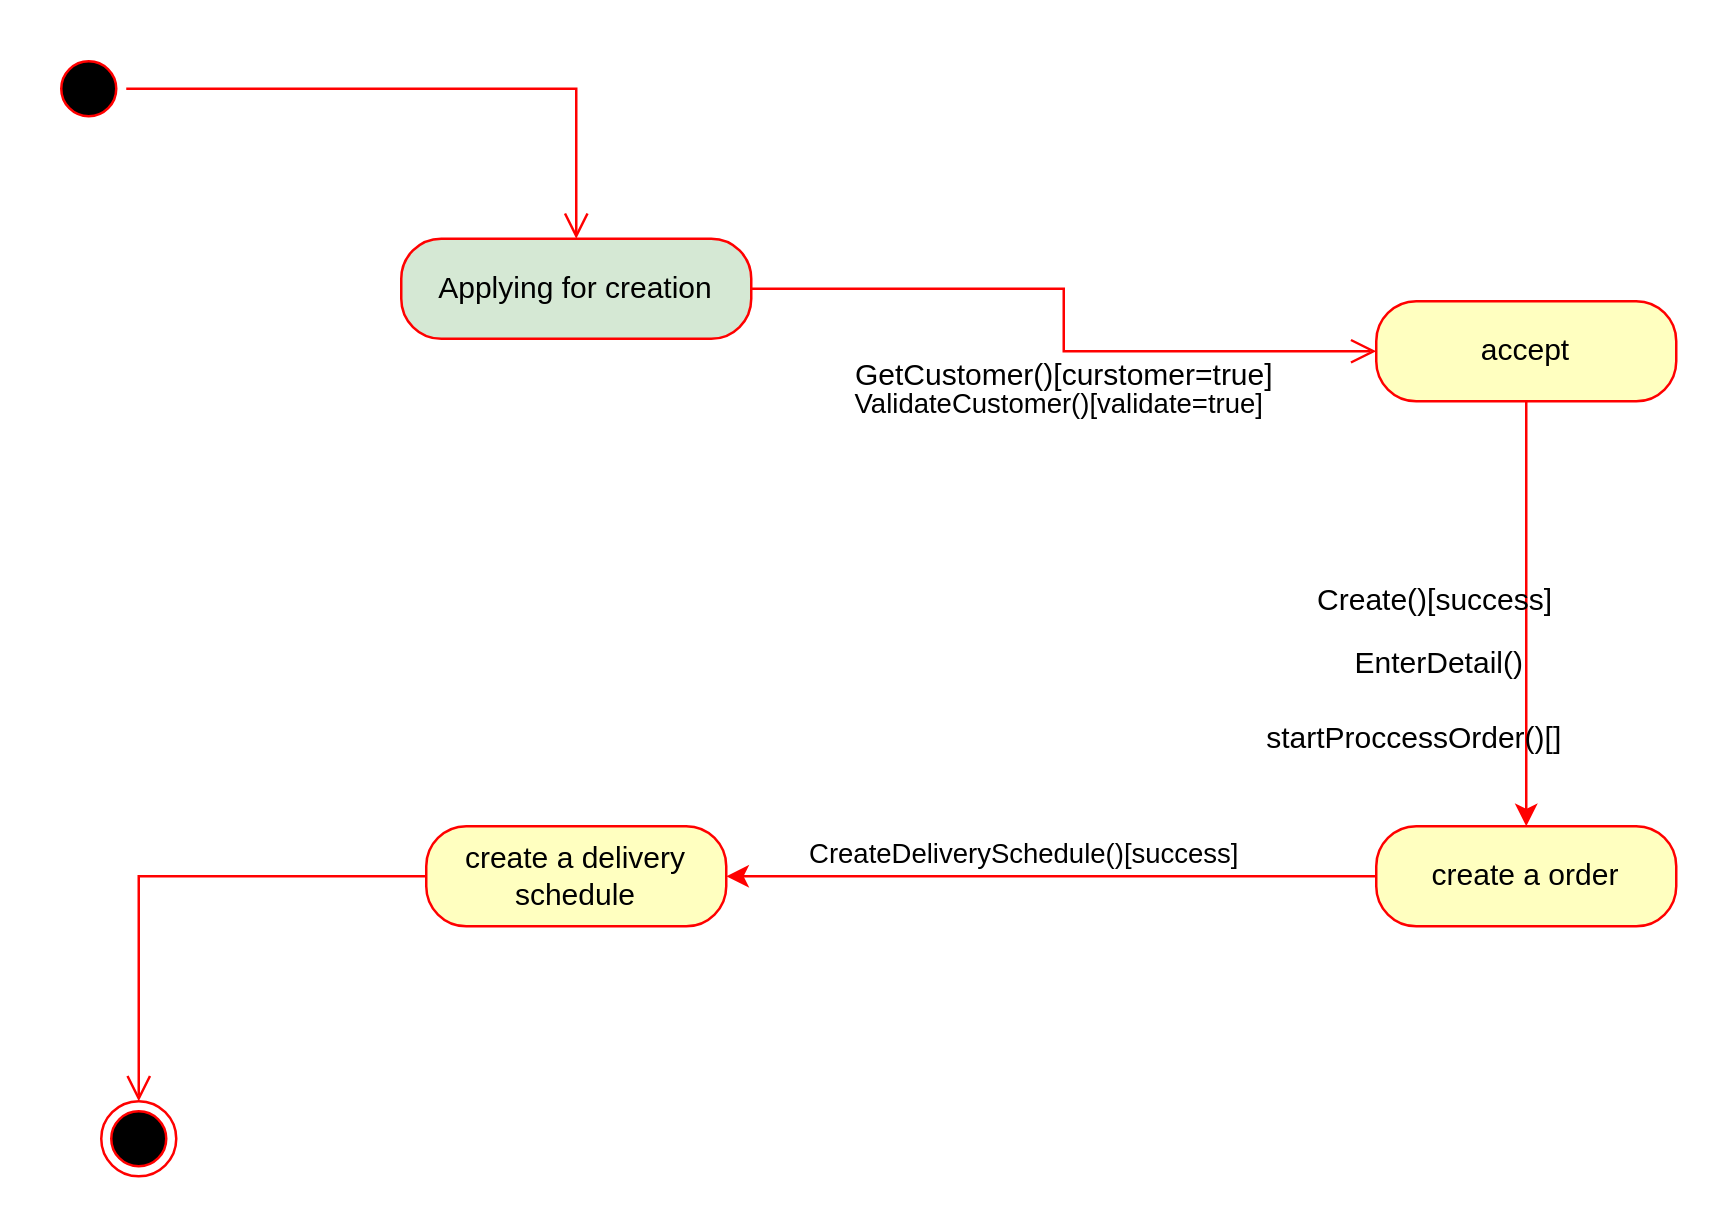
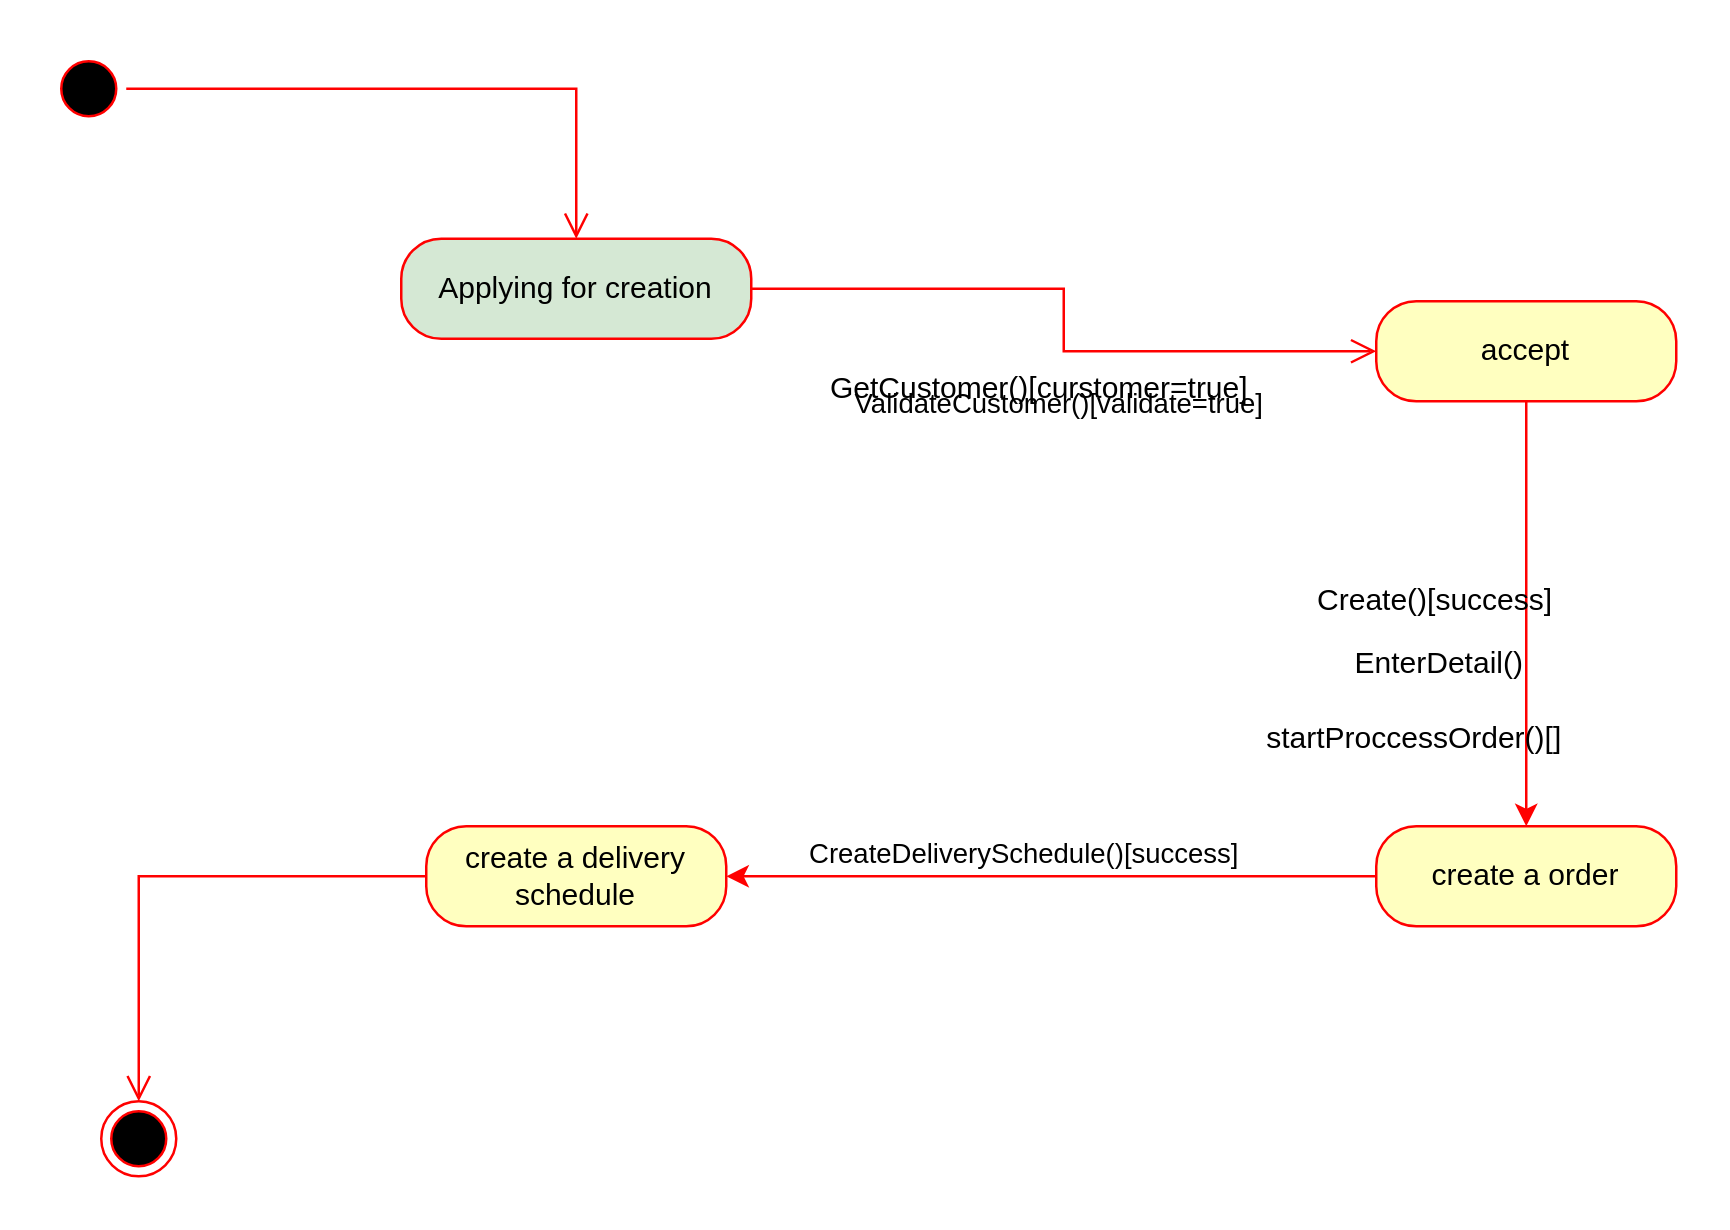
node "GetCustomer()[curstomer=true]": moved (1064, 376) -> (1039, 389)
